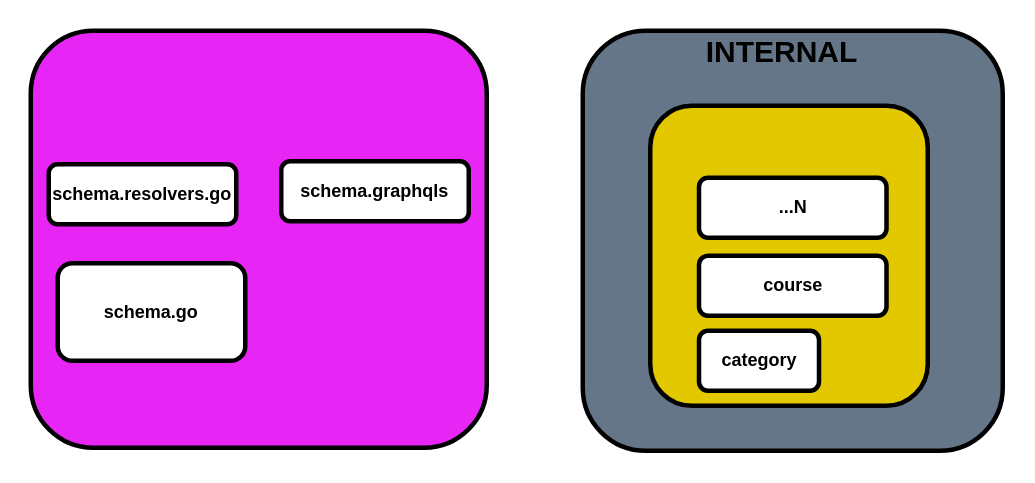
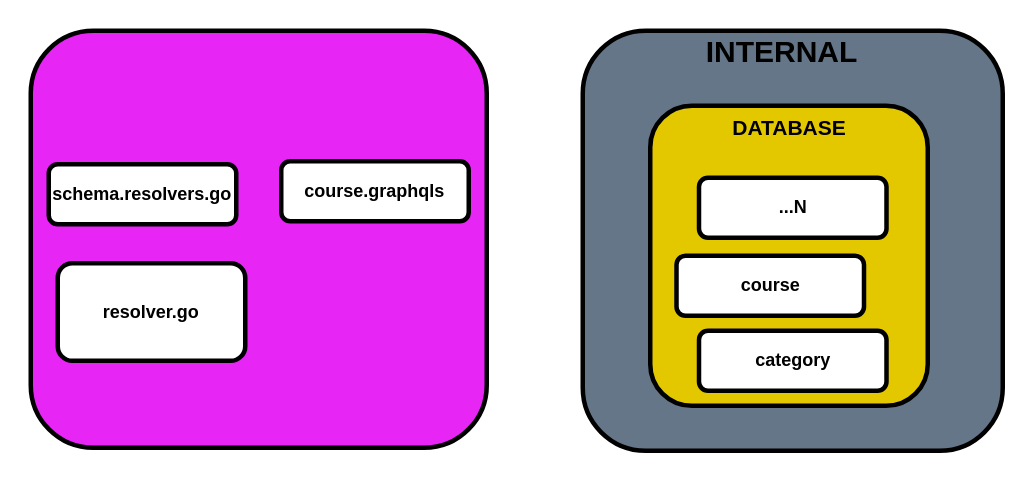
node "DATABASE": added
node "schema.graphqls": label "schema.graphqls" -> "course.graphqls"
node "course": moved (793, 286) -> (770, 286)
node "schema.go": label "schema.go" -> "resolver.go"
node "category": size 120x60 -> 188x60
